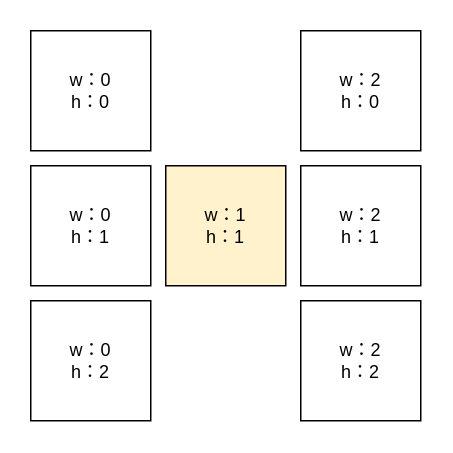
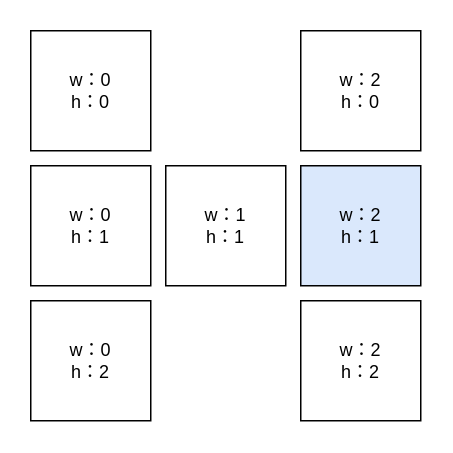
node "w：1 h：1": fillcolor #fff2cc -> #ffffff
node "w：2 h：1": fillcolor #ffffff -> #dae8fc
